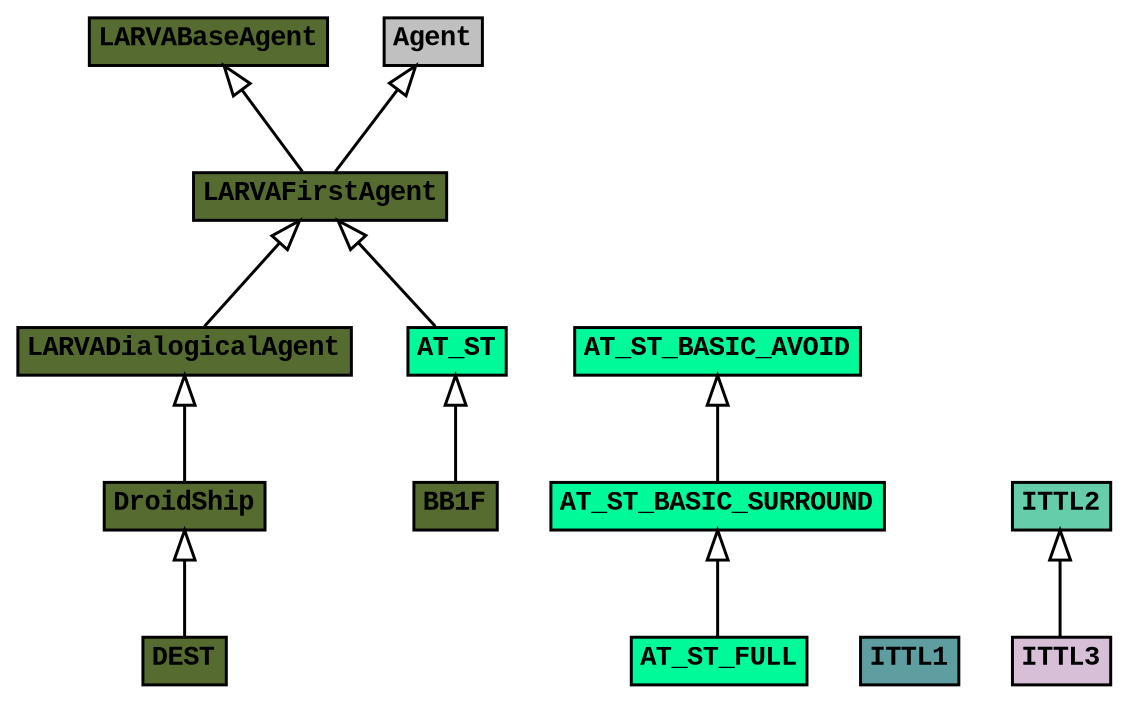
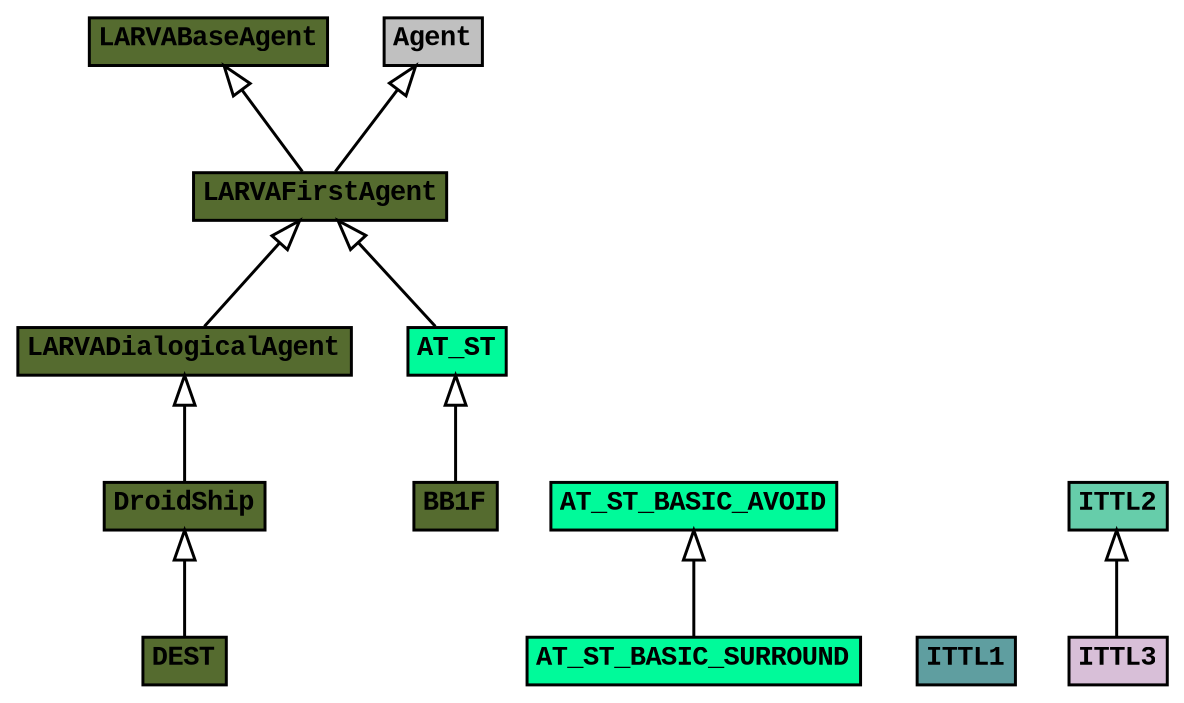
node "AT_ST_FULL": removed
